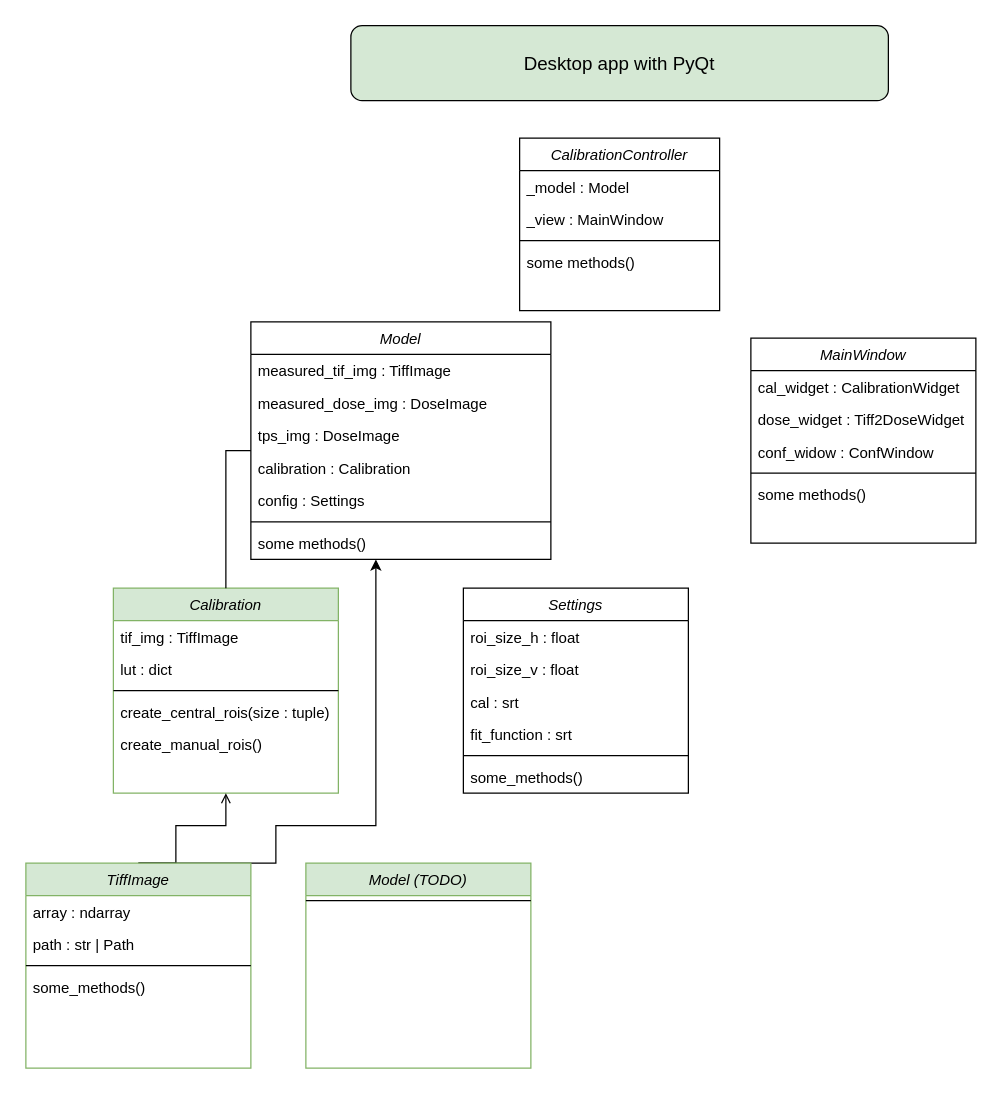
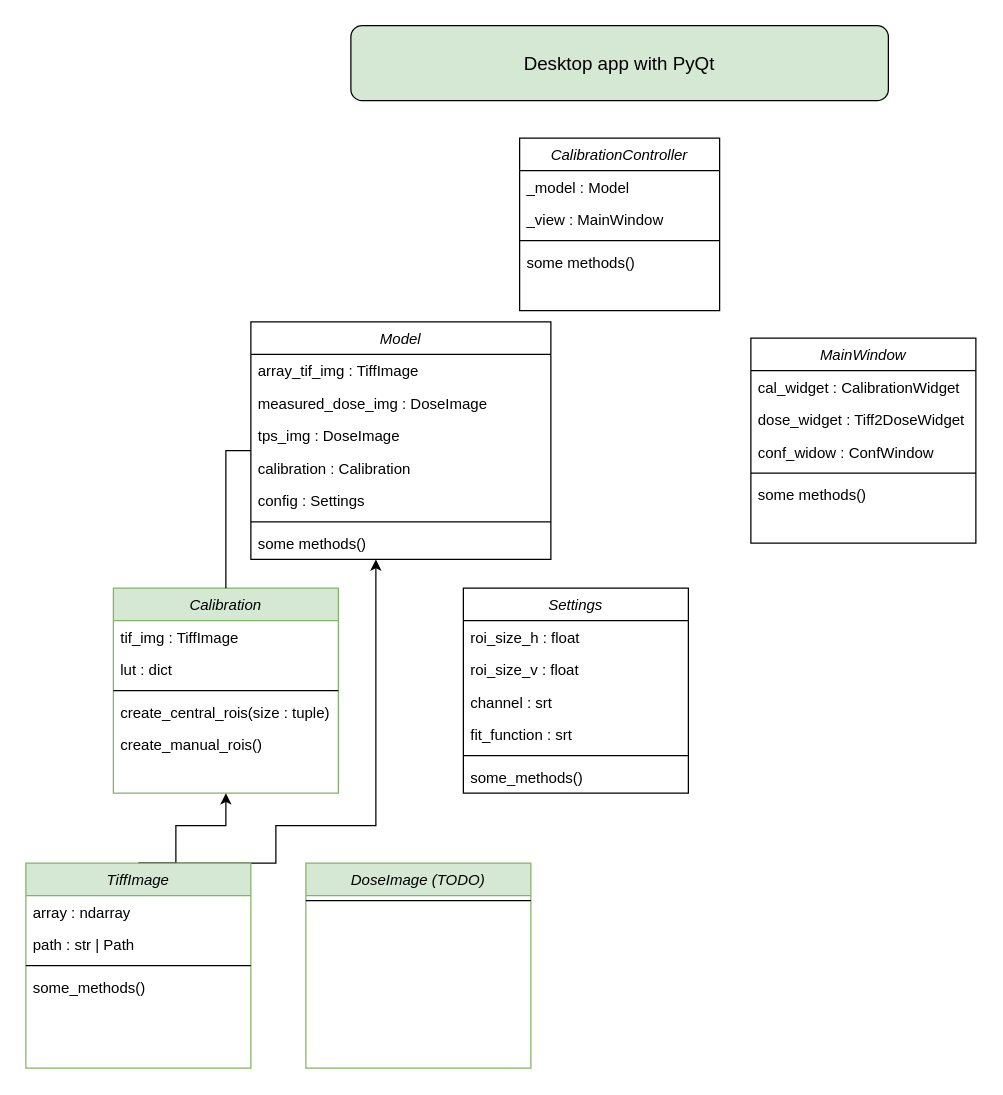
node "measured_tif_img : TiffImage": label "measured_tif_img : TiffImage" -> "array_tif_img : TiffImage"
node "cal : srt": label "cal : srt" -> "channel : srt"
edge "TiffImage" -> "Calibration": arrowhead open -> classic
node "Model (TODO)": label "Model (TODO)" -> "DoseImage (TODO)"
